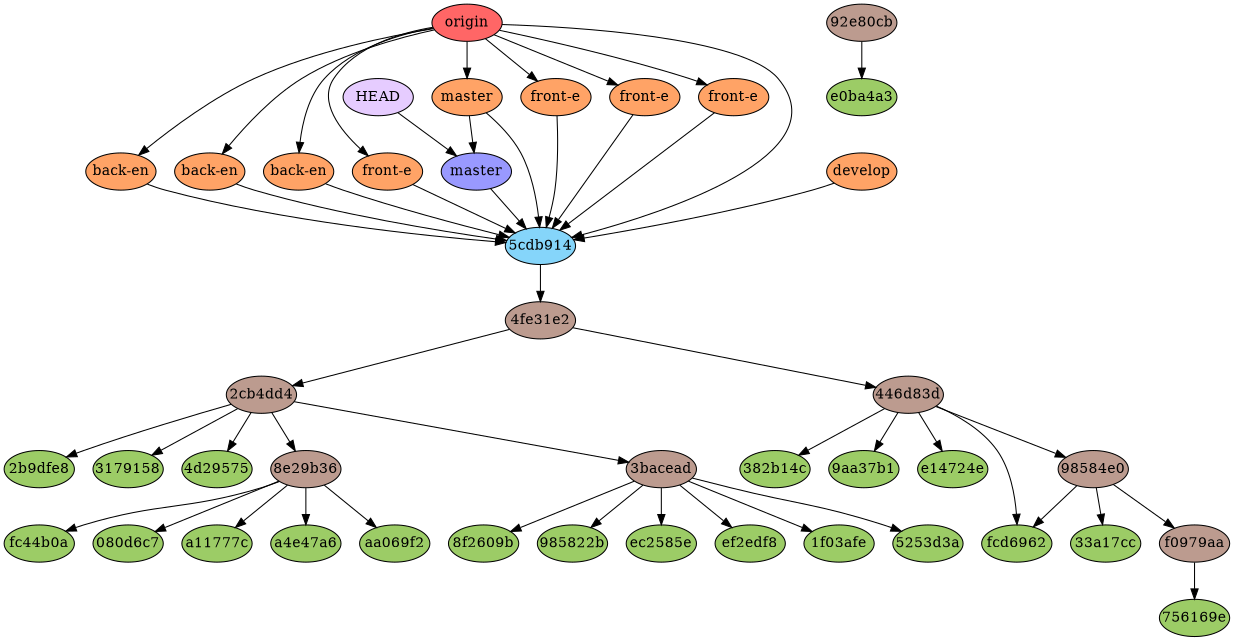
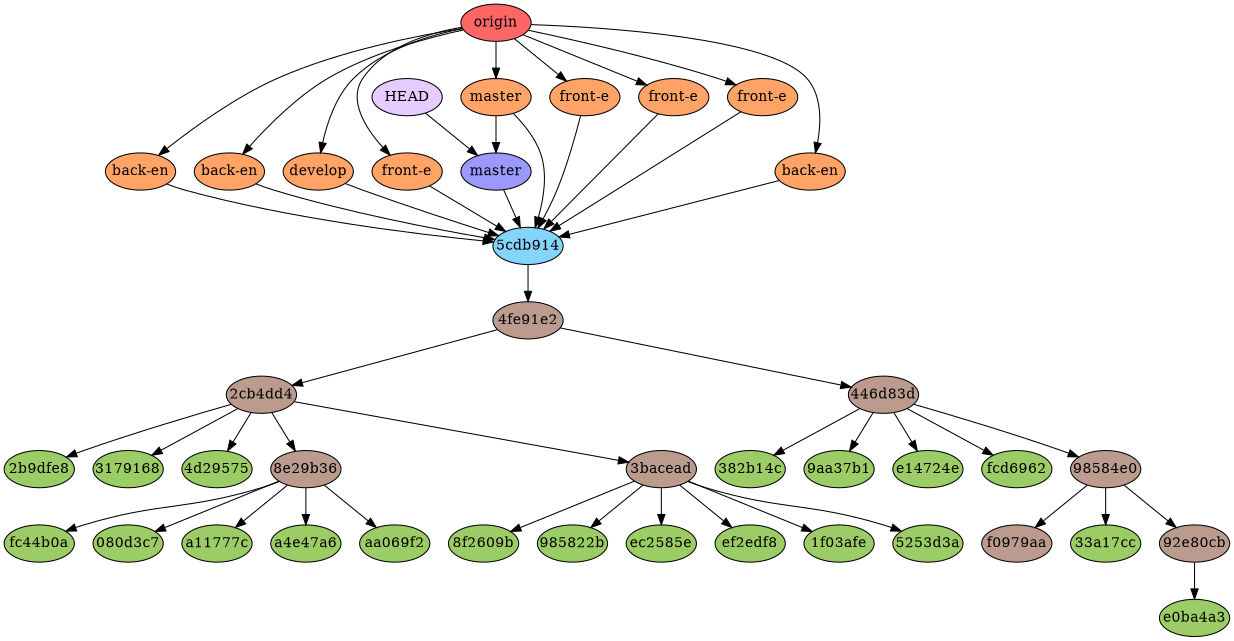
edge "origin" -> "5cdb914": now "origin" -> "develop"
node "4fe31e2": label "4fe31e2" -> "4fe91e2"
node "3179158": label "3179158" -> "3179168"
edge "98584e0" -> "fcd6962": now "98584e0" -> "92e80cb"
node "080d6c7": label "080d6c7" -> "080d3c7"
node "756169e": removed
